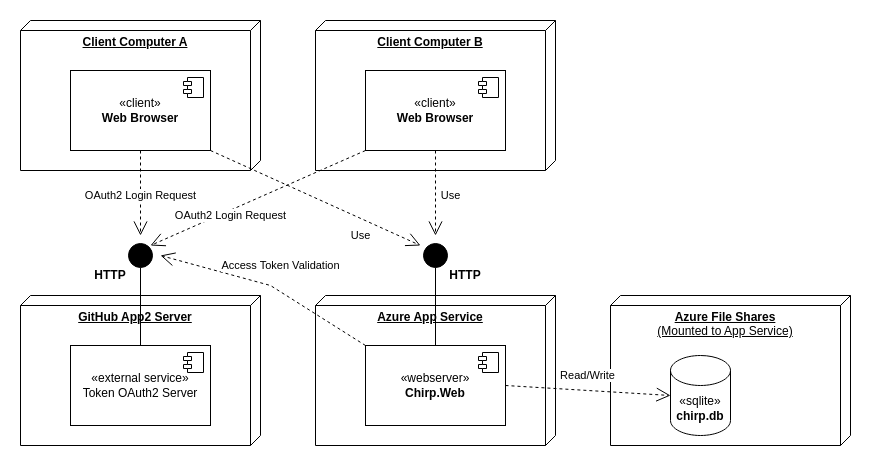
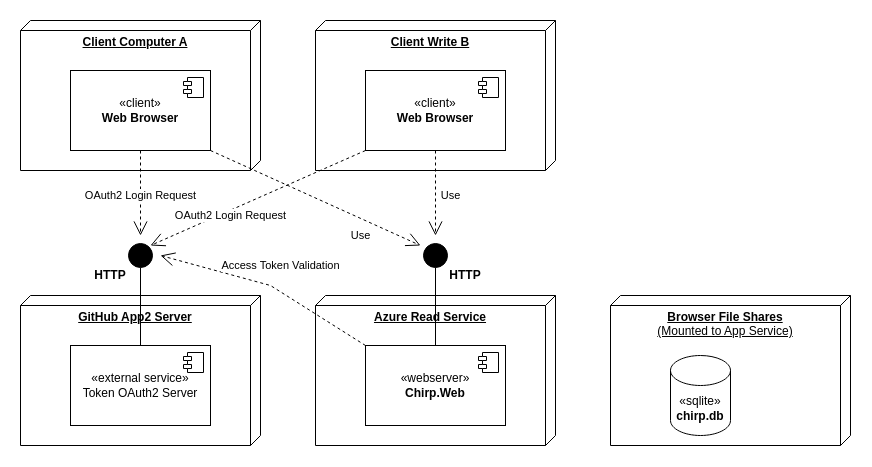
node "Client Computer B": label "Client Computer B" -> "Client Write B"
node "Azure App Service": label "Azure App Service" -> "Azure Read Service"
node "Azure File Shares (Mounted to App Service)": label "Azure File Shares (Mounted to App Service)" -> "Browser File Shares (Mounted to App Service)"
edge "«webserver» Chirp.Web" -> "«sqlite» chirp.db": removed, label "Read/Write"
